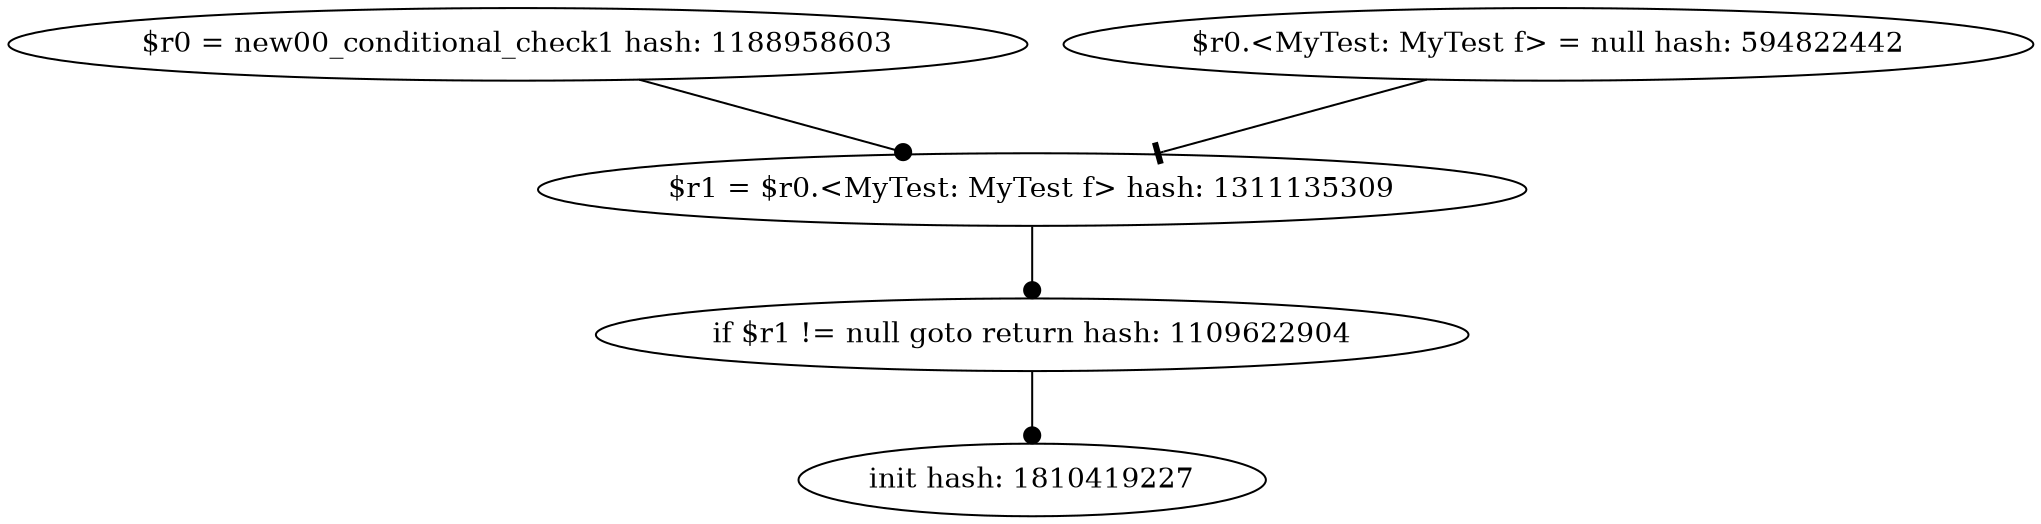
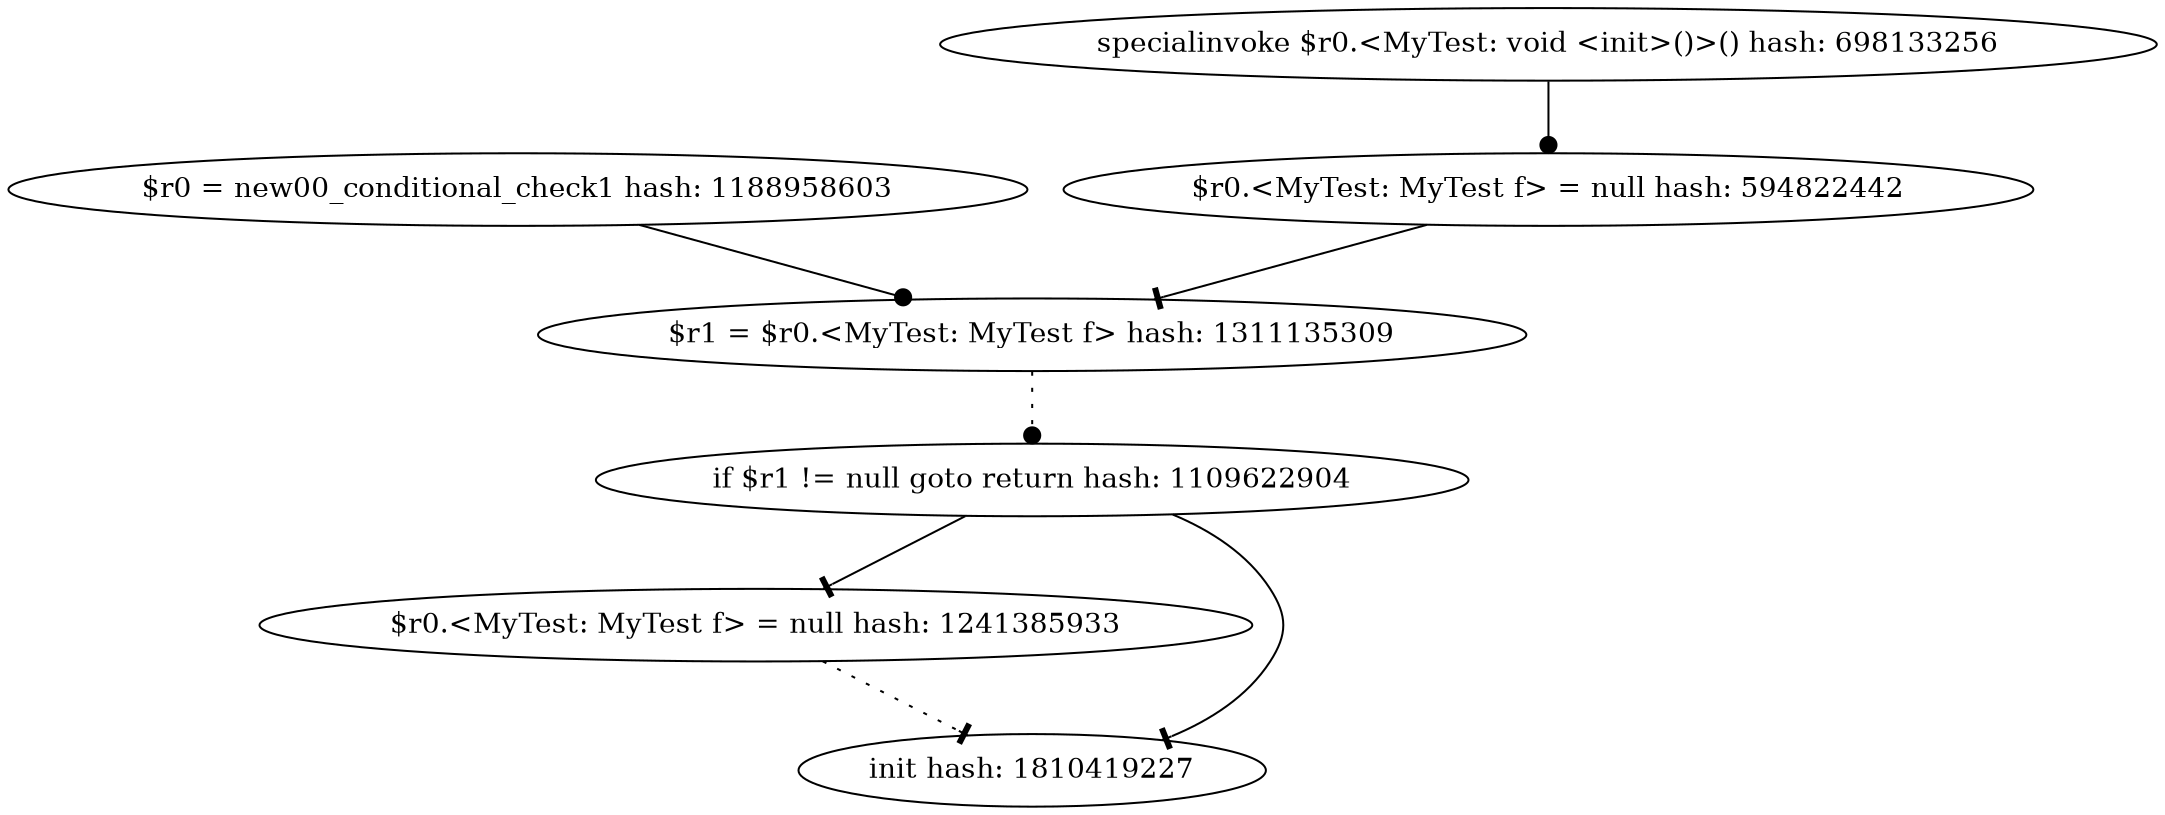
node "specialinvoke $r0.<MyTest: void <init>()>() hash: 698133256": added
edge "$r1 = $r0.<MyTest: MyTest f> hash: 1311135309" -> "if $r1 != null goto return hash: 1109622904": style solid -> dotted
edge "if $r1 != null goto return hash: 1109622904" -> "init hash: 1810419227": arrowhead dot -> tee
node "$r0.<MyTest: MyTest f> = null hash: 1241385933": added
